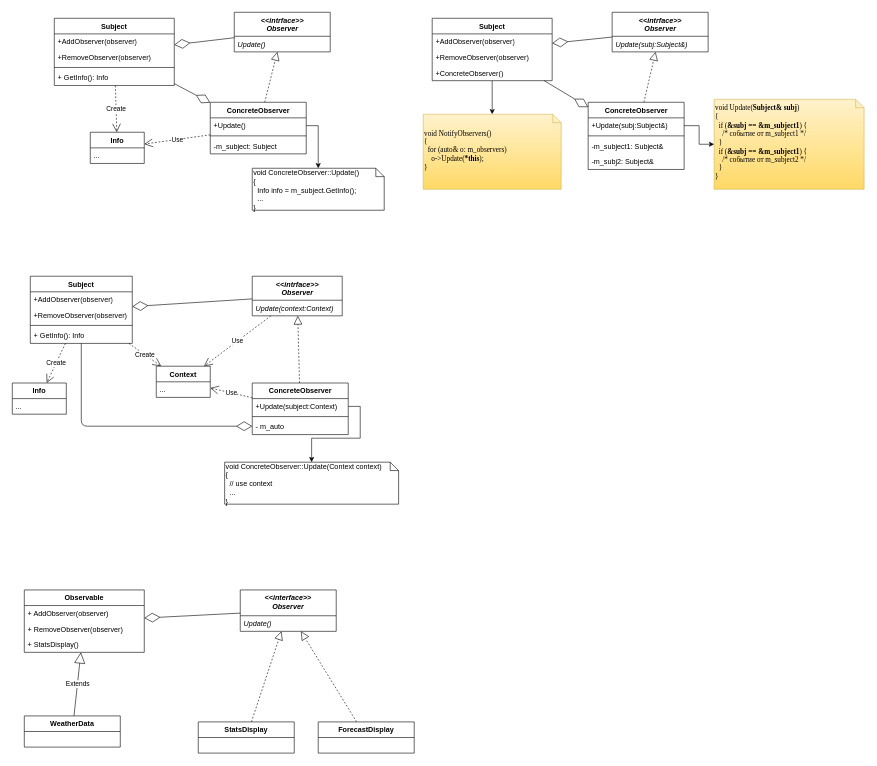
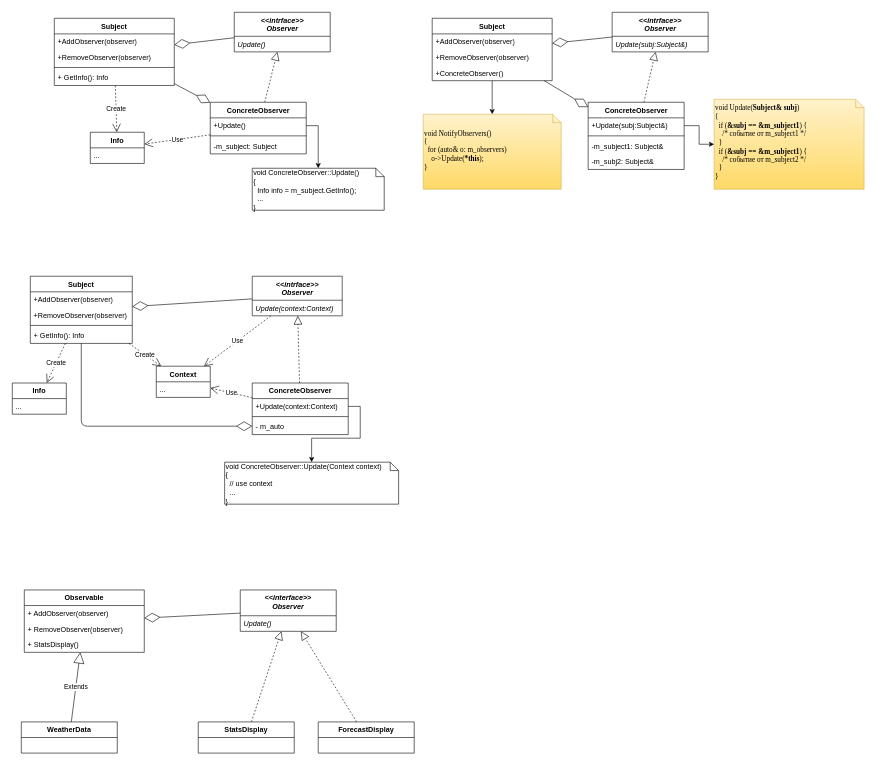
node "+Update(subject:Context)": label "+Update(subject:Context)" -> "+Update(context:Context)"
node "WeatherData": moved (72, 732) -> (69, 738)
